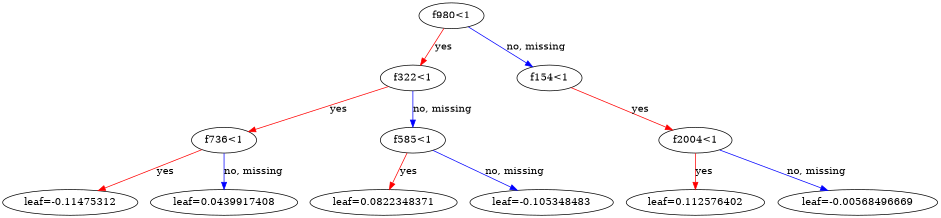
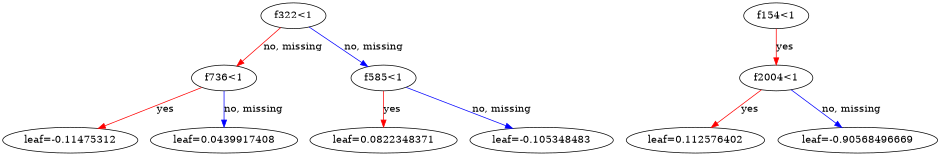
node "f980<1": removed
edge "f322<1" -> "f736<1": label "yes" -> "no, missing"
node "leaf=-0.00568496669": label "leaf=-0.00568496669" -> "leaf=-0.90568496669"
